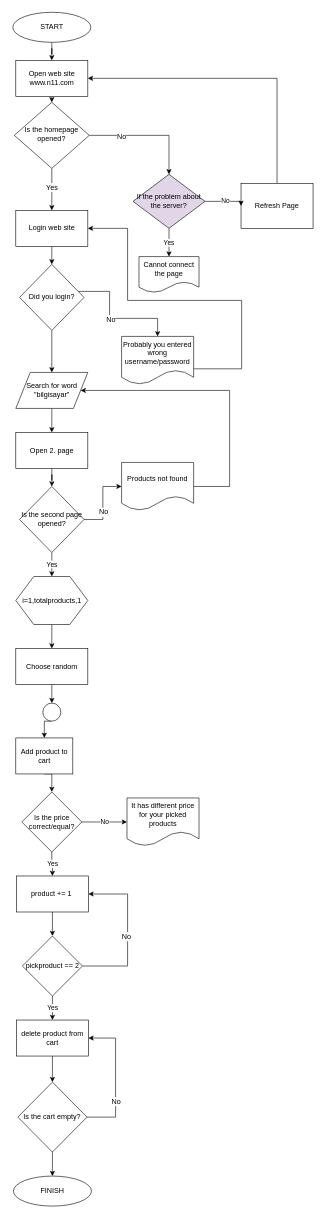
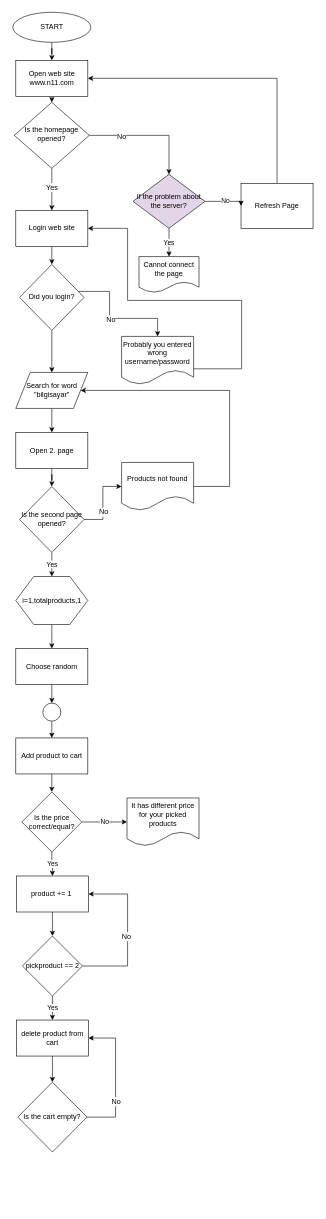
node "Add product to cart": size 57x36 -> 72x36
edge "Is the cart empty?" -> "FINISH": removed
node "FINISH": removed
